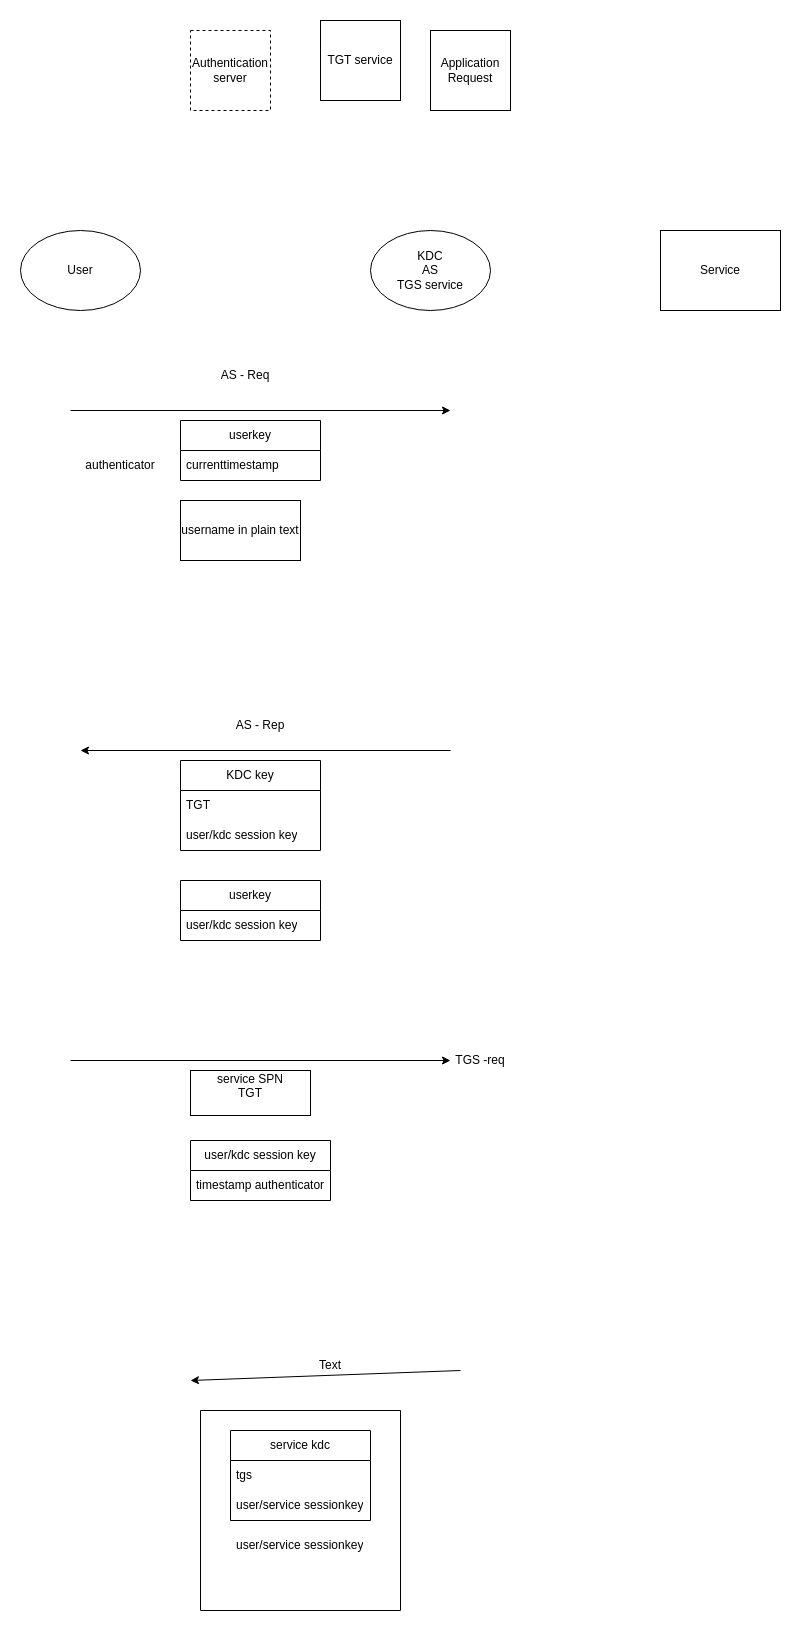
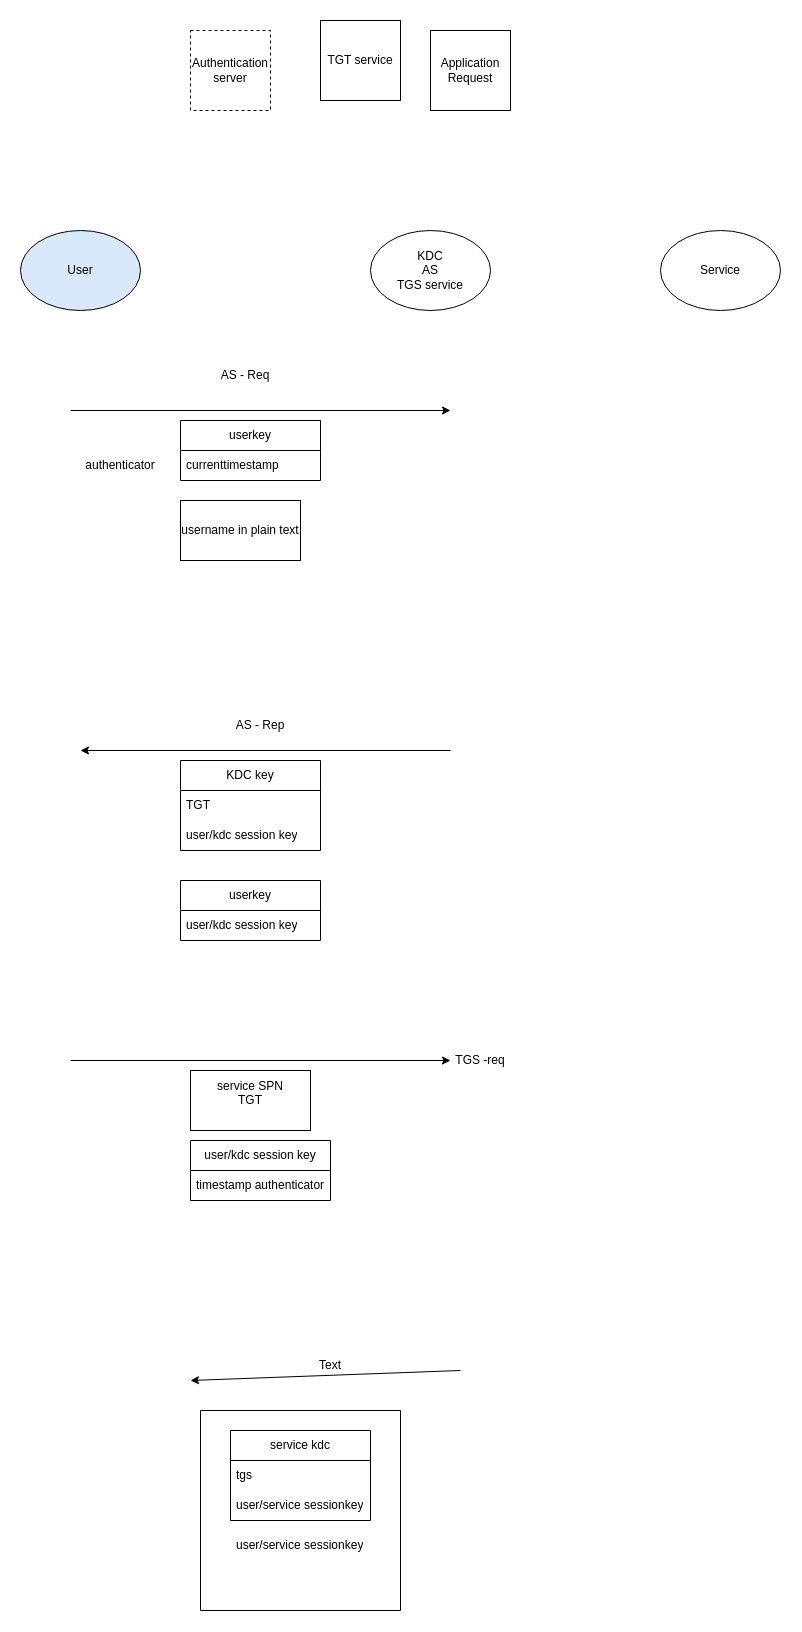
node "User": fillcolor #ffffff -> #dae8fc
node "Service": shape rectangle -> ellipse
node "service SPN TGT": size 120x45 -> 120x60
